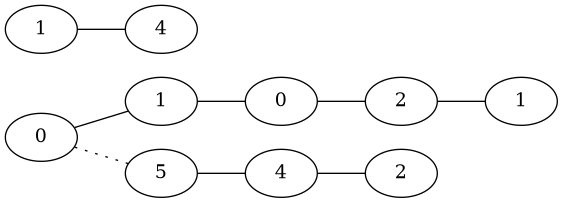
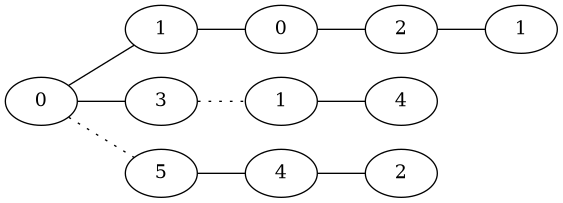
node "3": added
